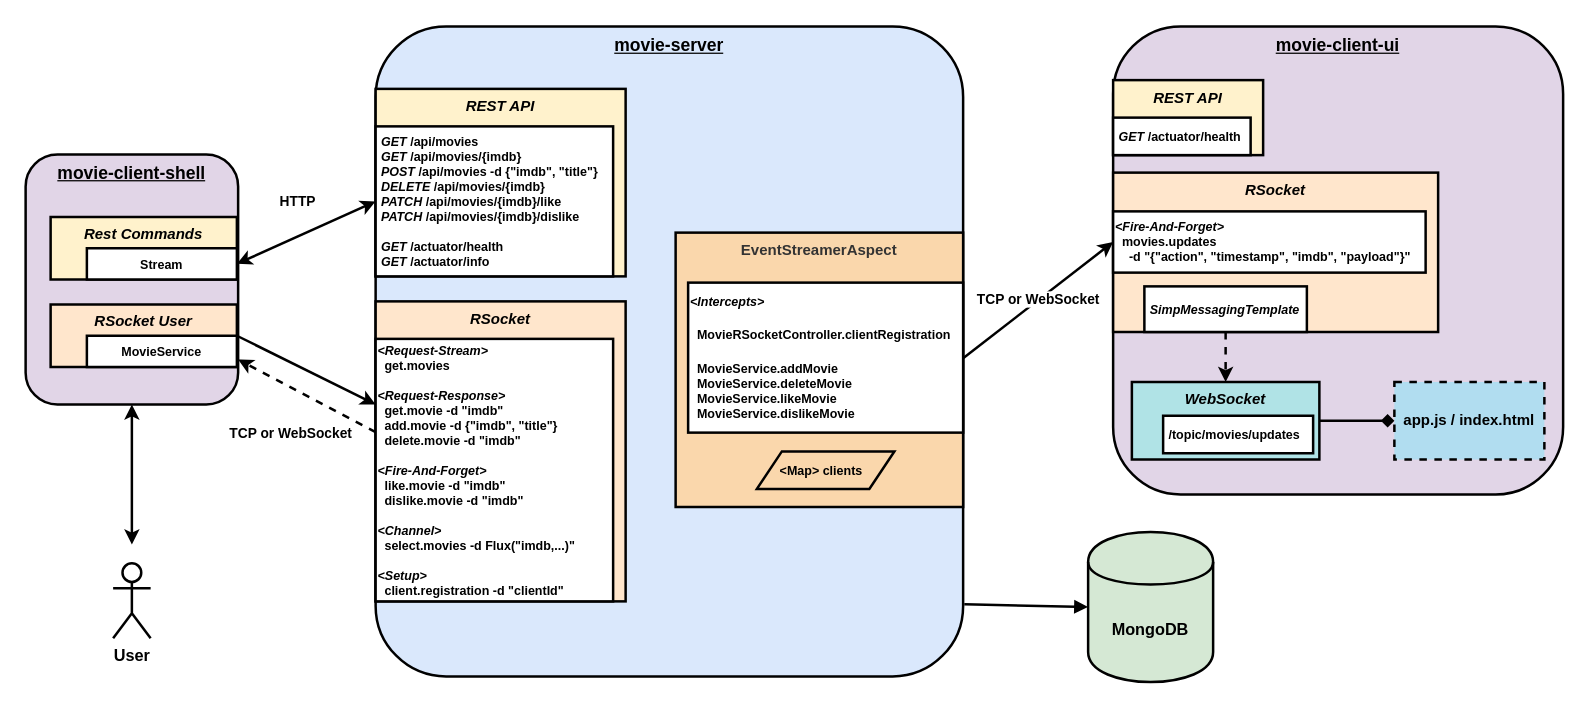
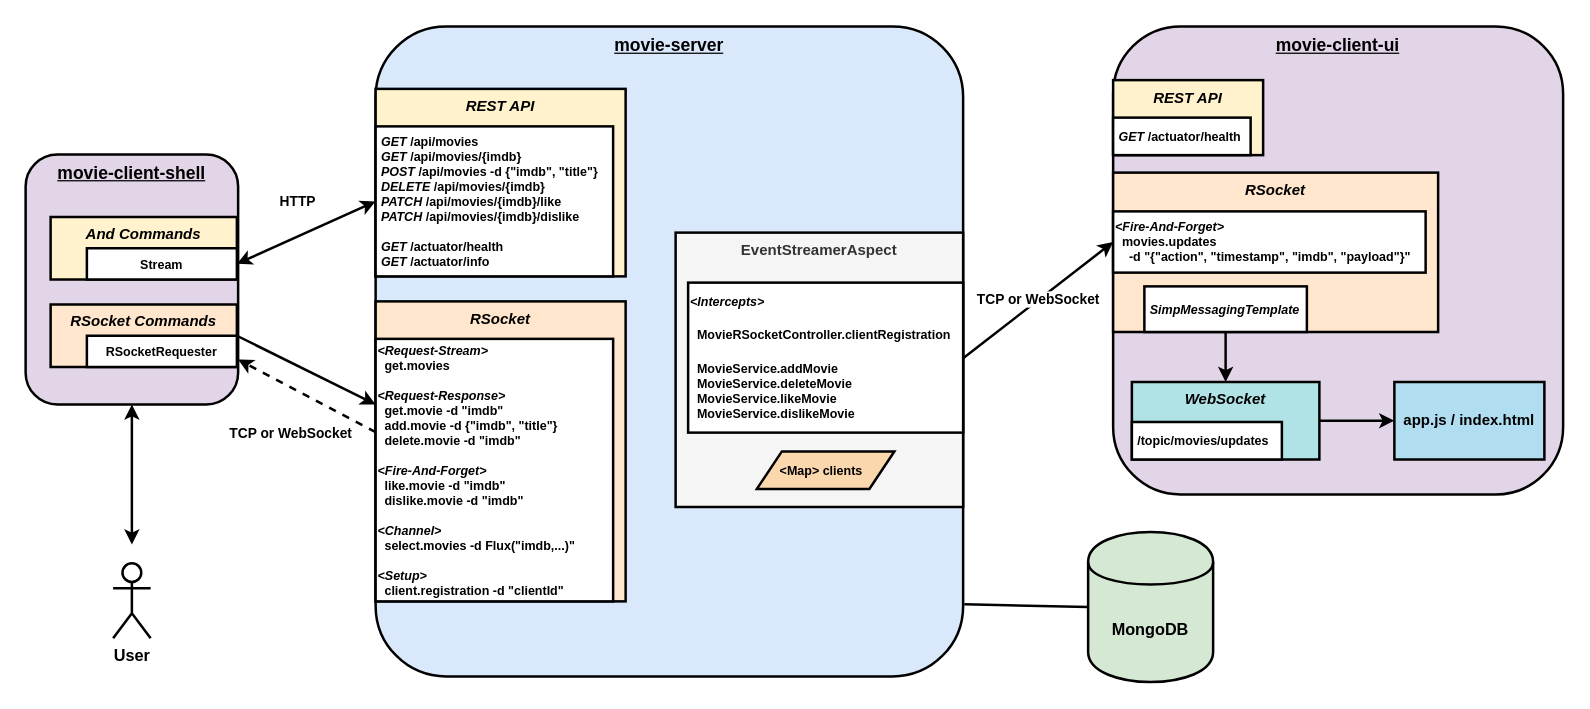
node "Rest Commands": label "Rest Commands" -> "And Commands"
node "EventStreamerAspect": fillcolor #fad7ac -> #f5f5f5
node "RSocket User": label "RSocket User" -> "RSocket Commands"
edge "SimpMessagingTemplate" -> "WebSocket": style dashed -> solid
node "MovieService": label "MovieService" -> "RSocketRequester"
edge "WebSocket" -> "app.js / index.html": arrowhead diamond -> classic
node "app.js / index.html": style dashed -> solid
node "/topic/movies/updates": moved (1238, 434) -> (1207, 441)
edge "movie-server" -> "MongoDB": arrowhead block -> none
